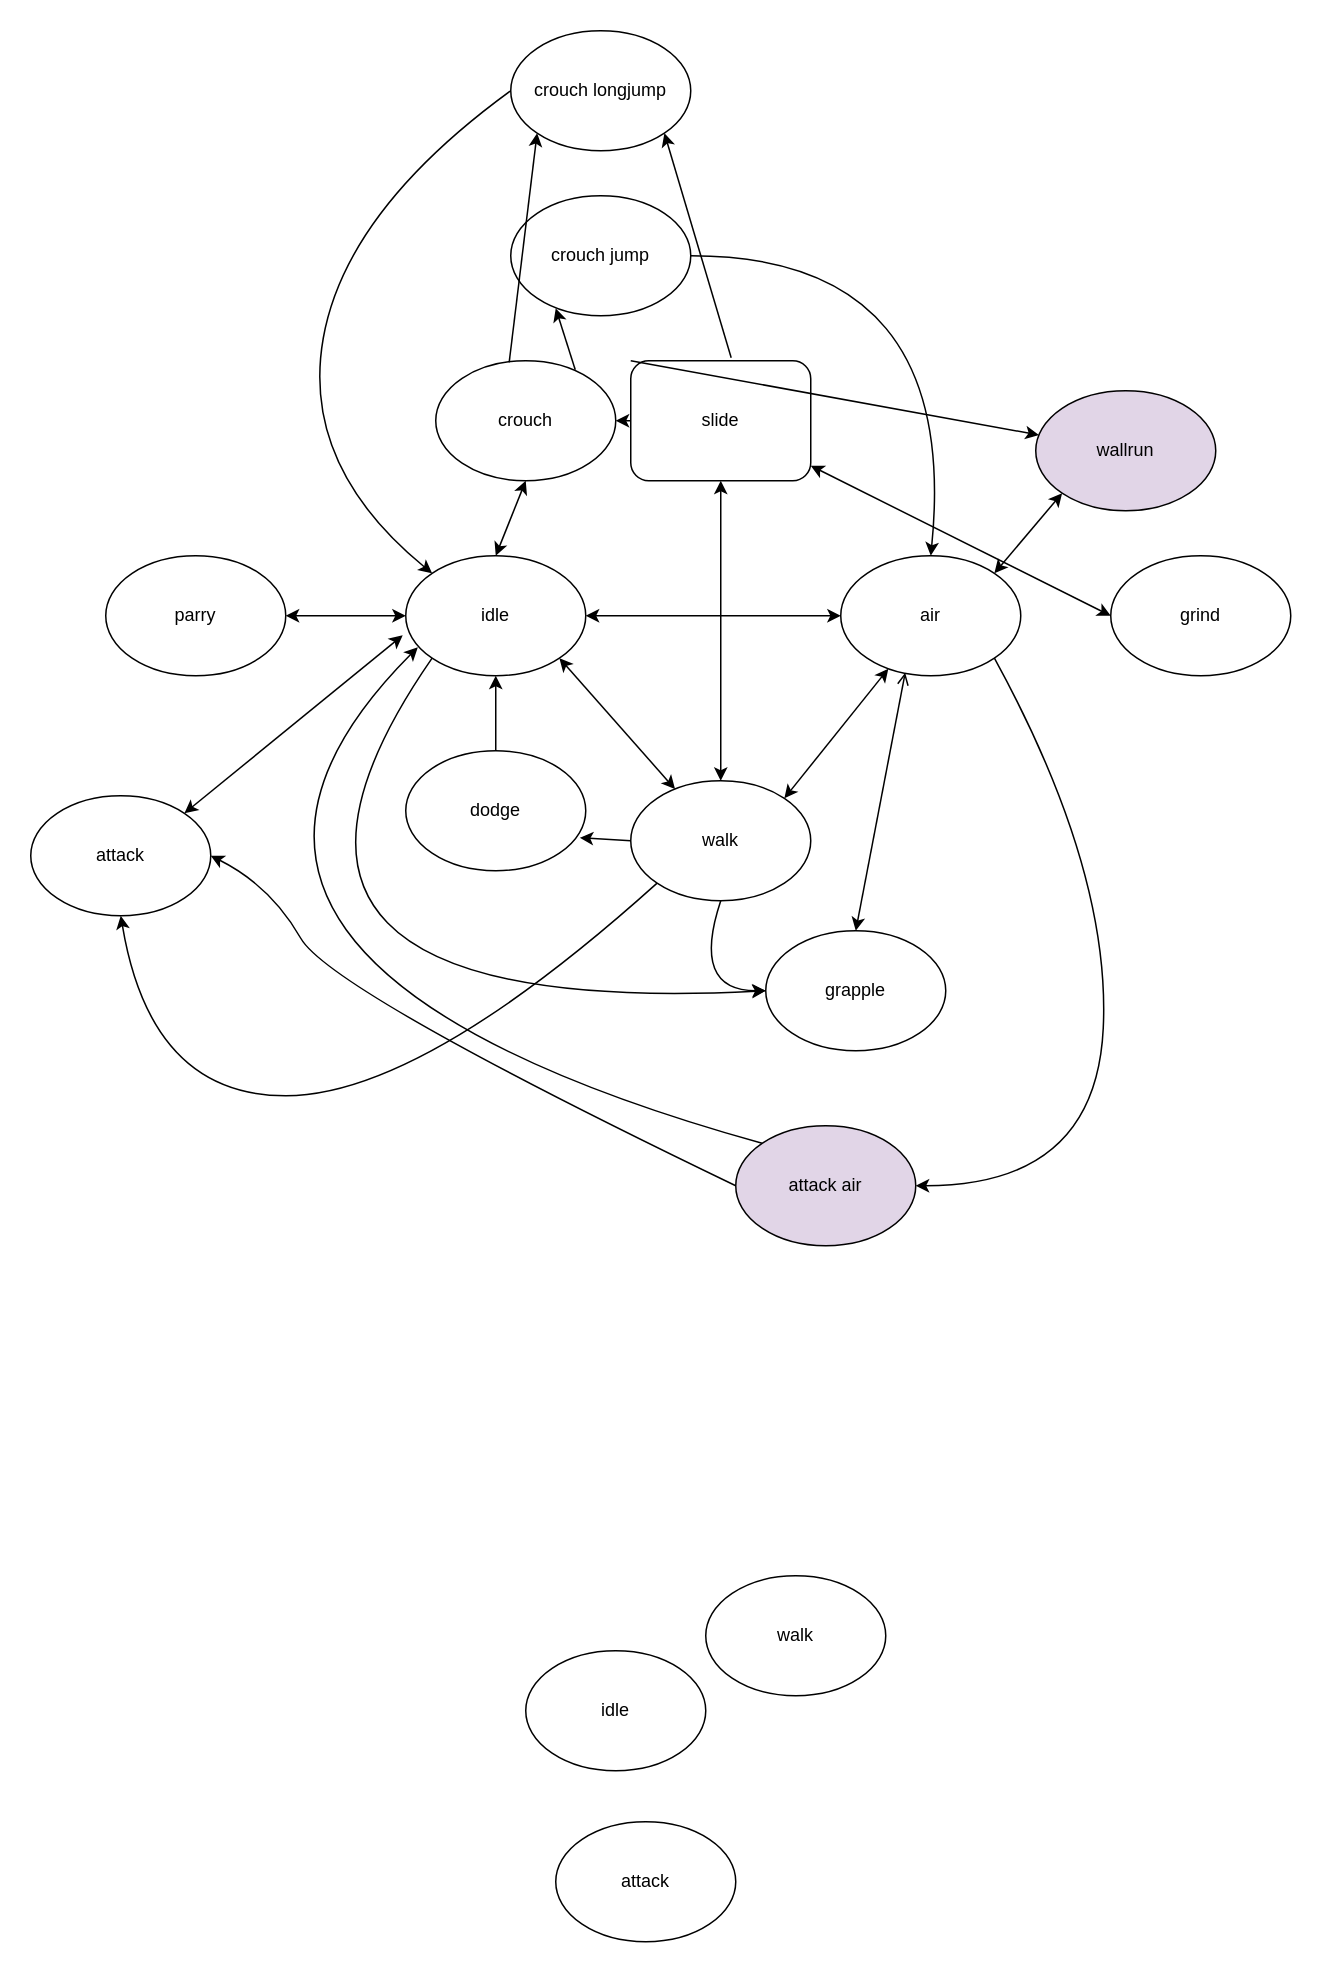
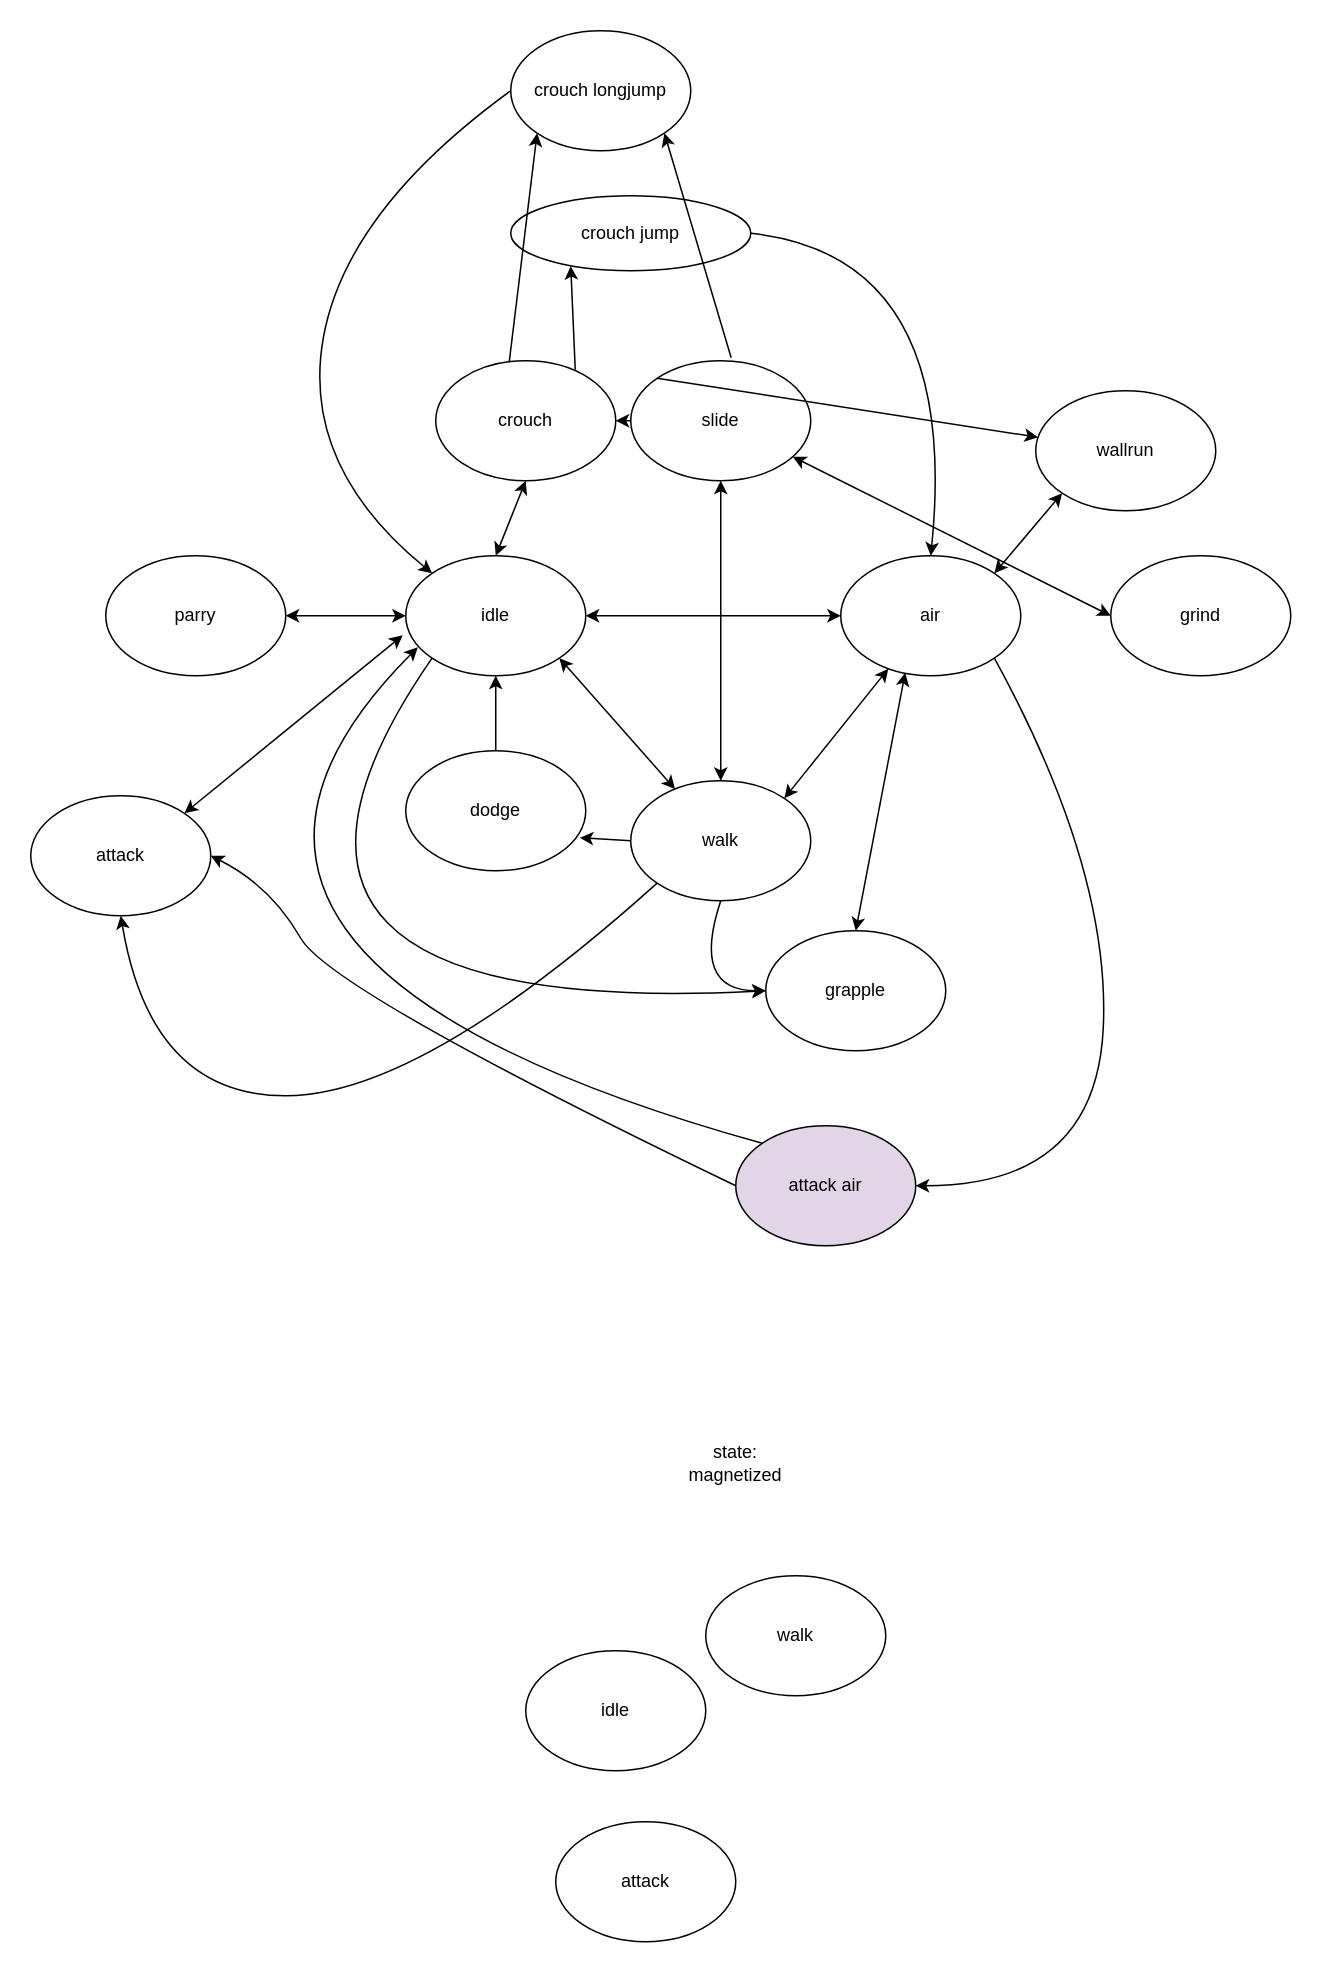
node "crouch jump": size 180x120 -> 240x75
node "slide": shape rounded rectangle -> ellipse
node "wallrun": fillcolor #e1d5e7 -> #ffffff
edge "air" -- "grapple": arrowhead open -> classic
node "state: magnetized": added
